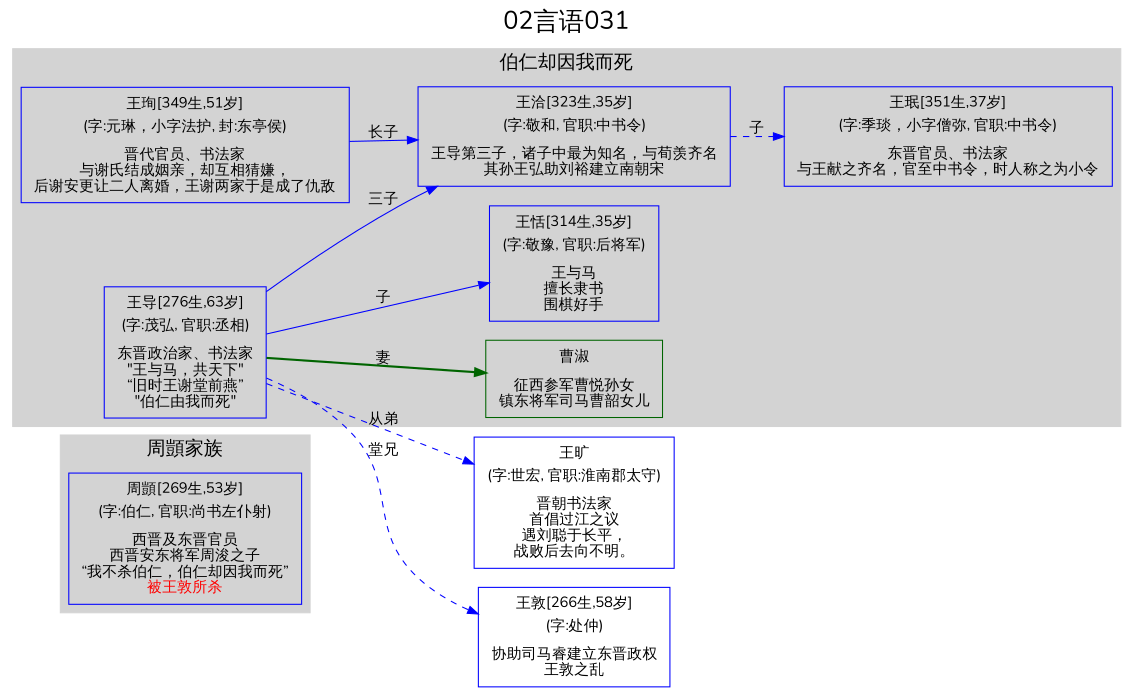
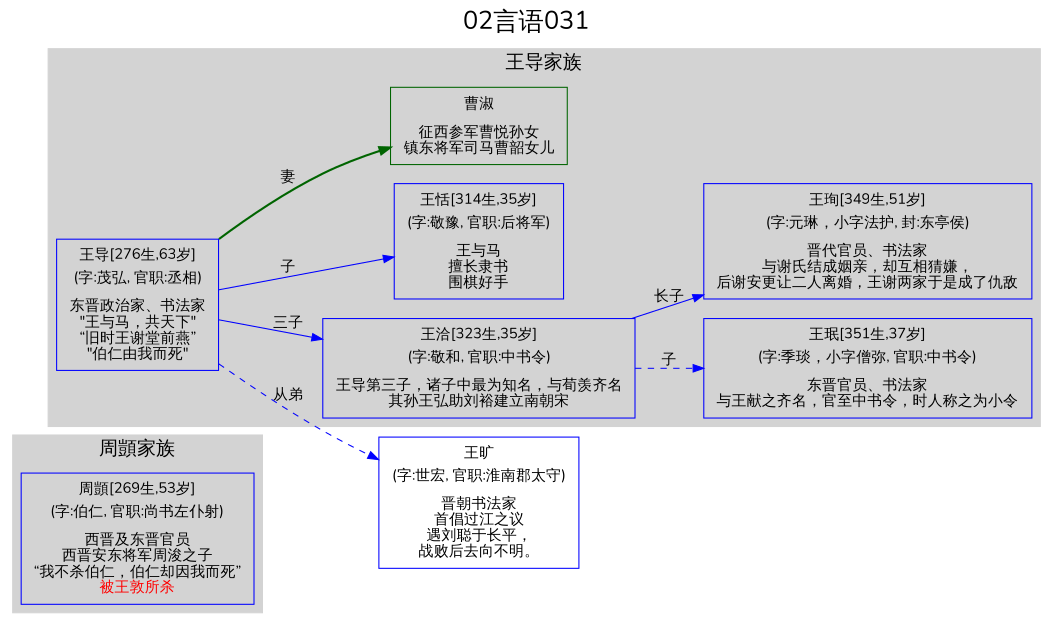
cluster "伯仁却因我而死": label "伯仁却因我而死" -> "王导家族"
edge "王珣[349生,51岁]" -> "王洽[323生,35岁]": reversed
node "王敦[266生,58岁]": removed
